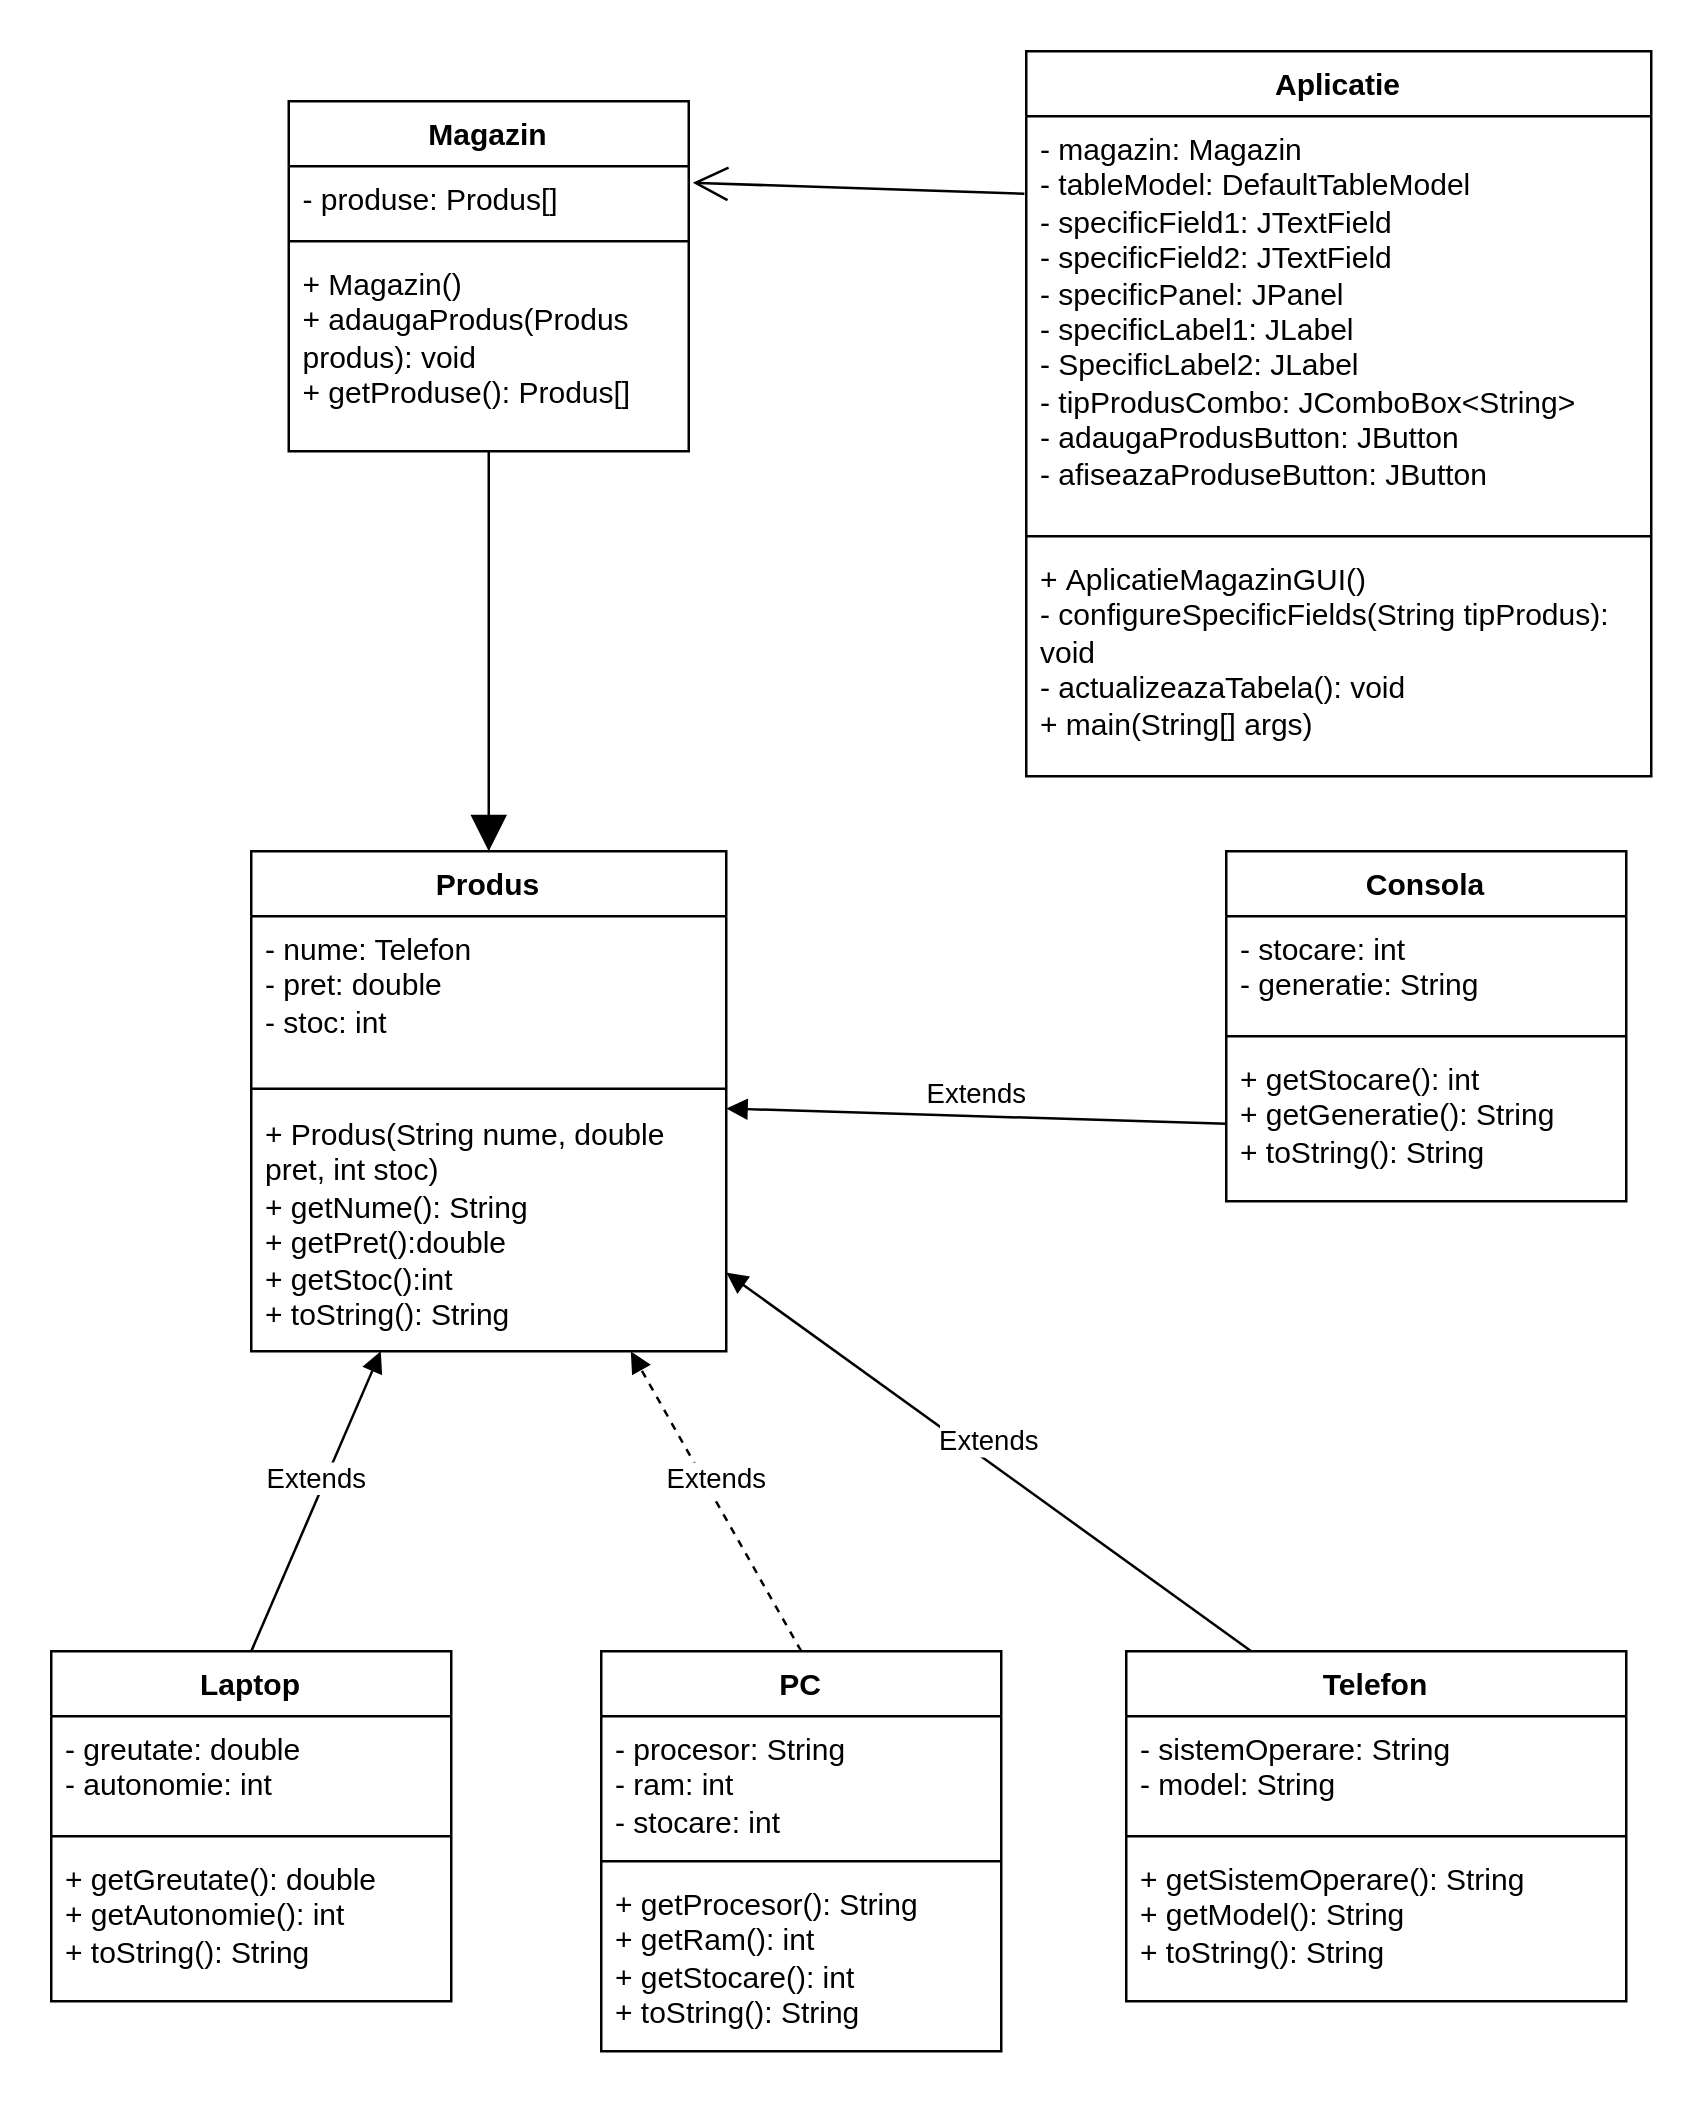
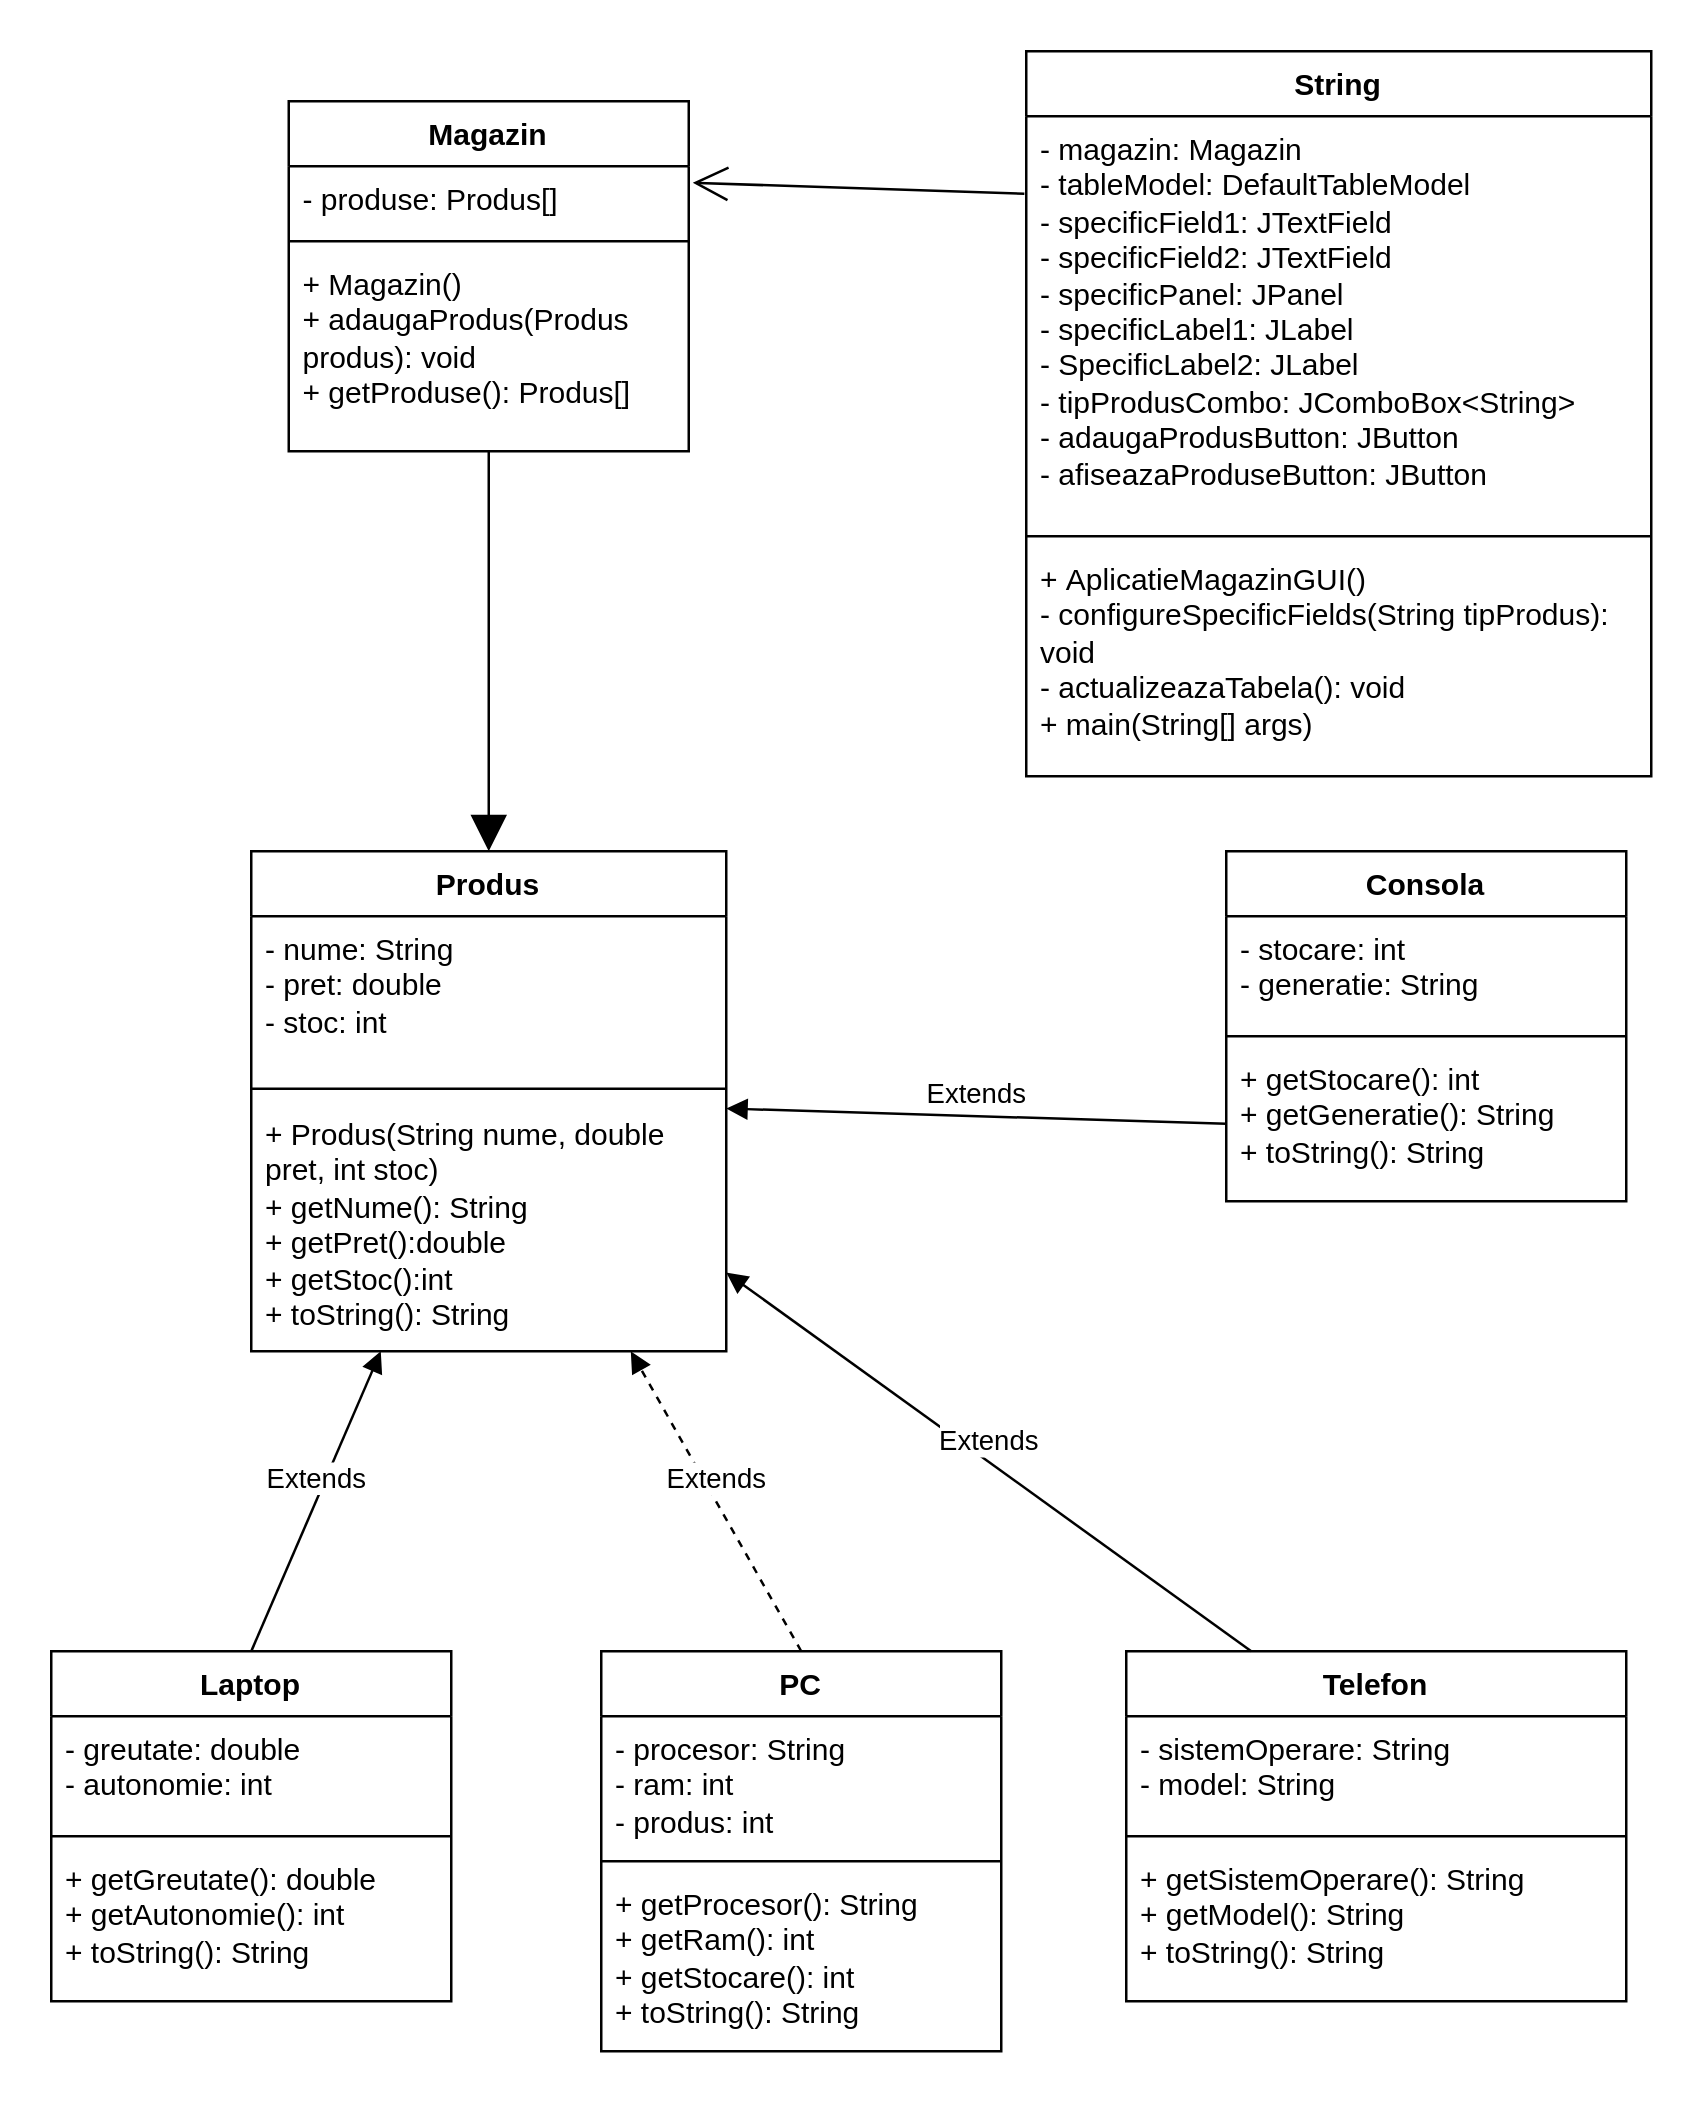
node "Aplicatie": label "Aplicatie" -> "String"
node "- nume: Telefon - pret: double - stoc: int": label "- nume: Telefon - pret: double - stoc: int" -> "- nume: String - pret: double - stoc: int"
node "- procesor: String - ram: int - stocare: int": label "- procesor: String - ram: int - stocare: int" -> "- procesor: String - ram: int - produs: int"
